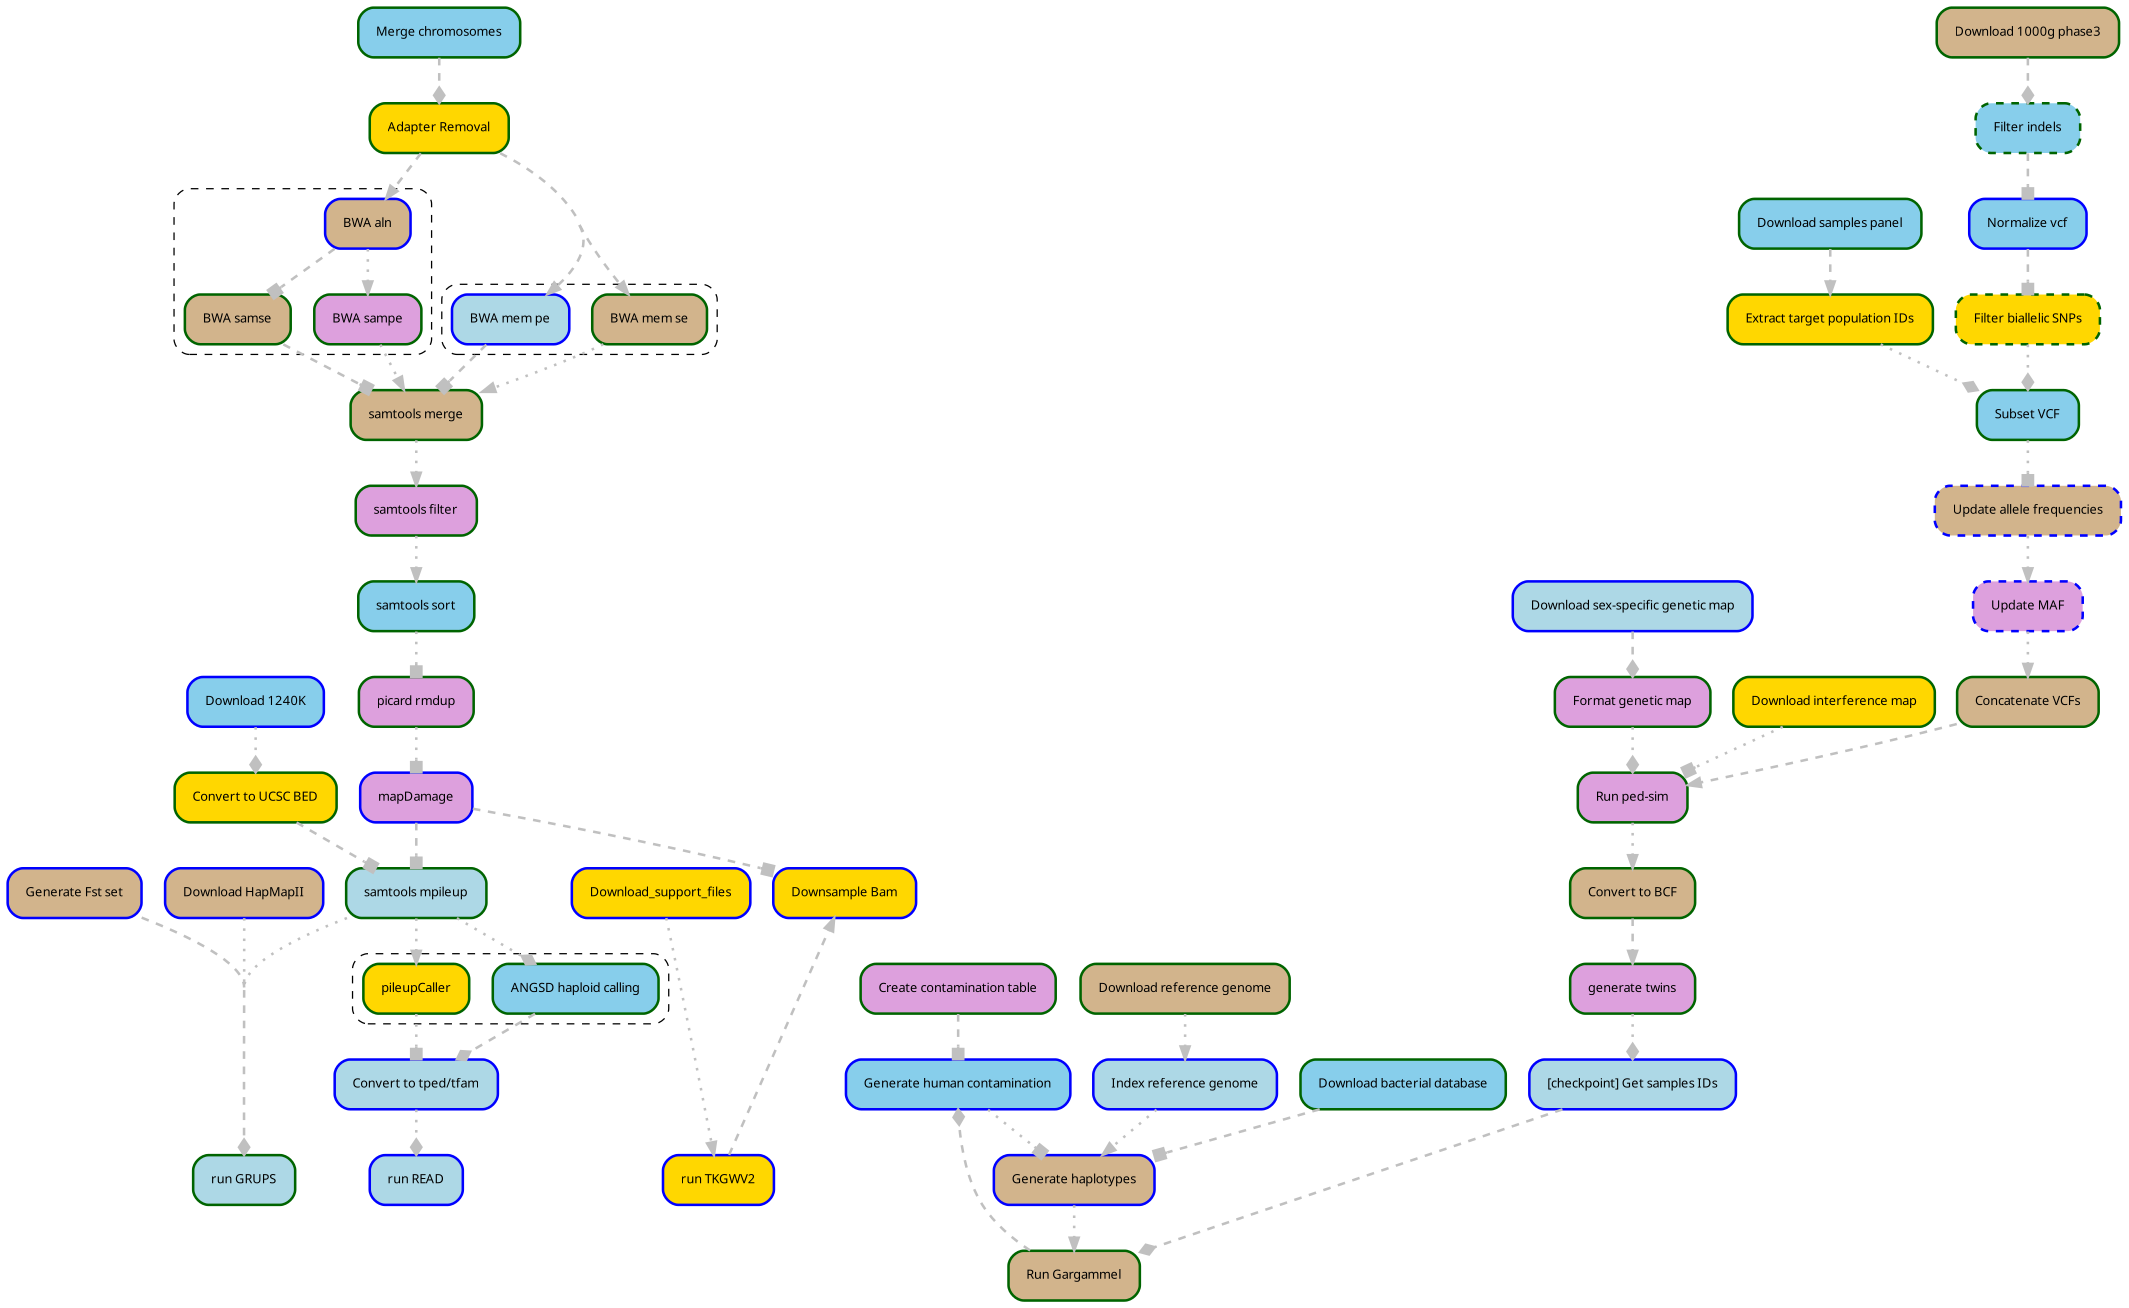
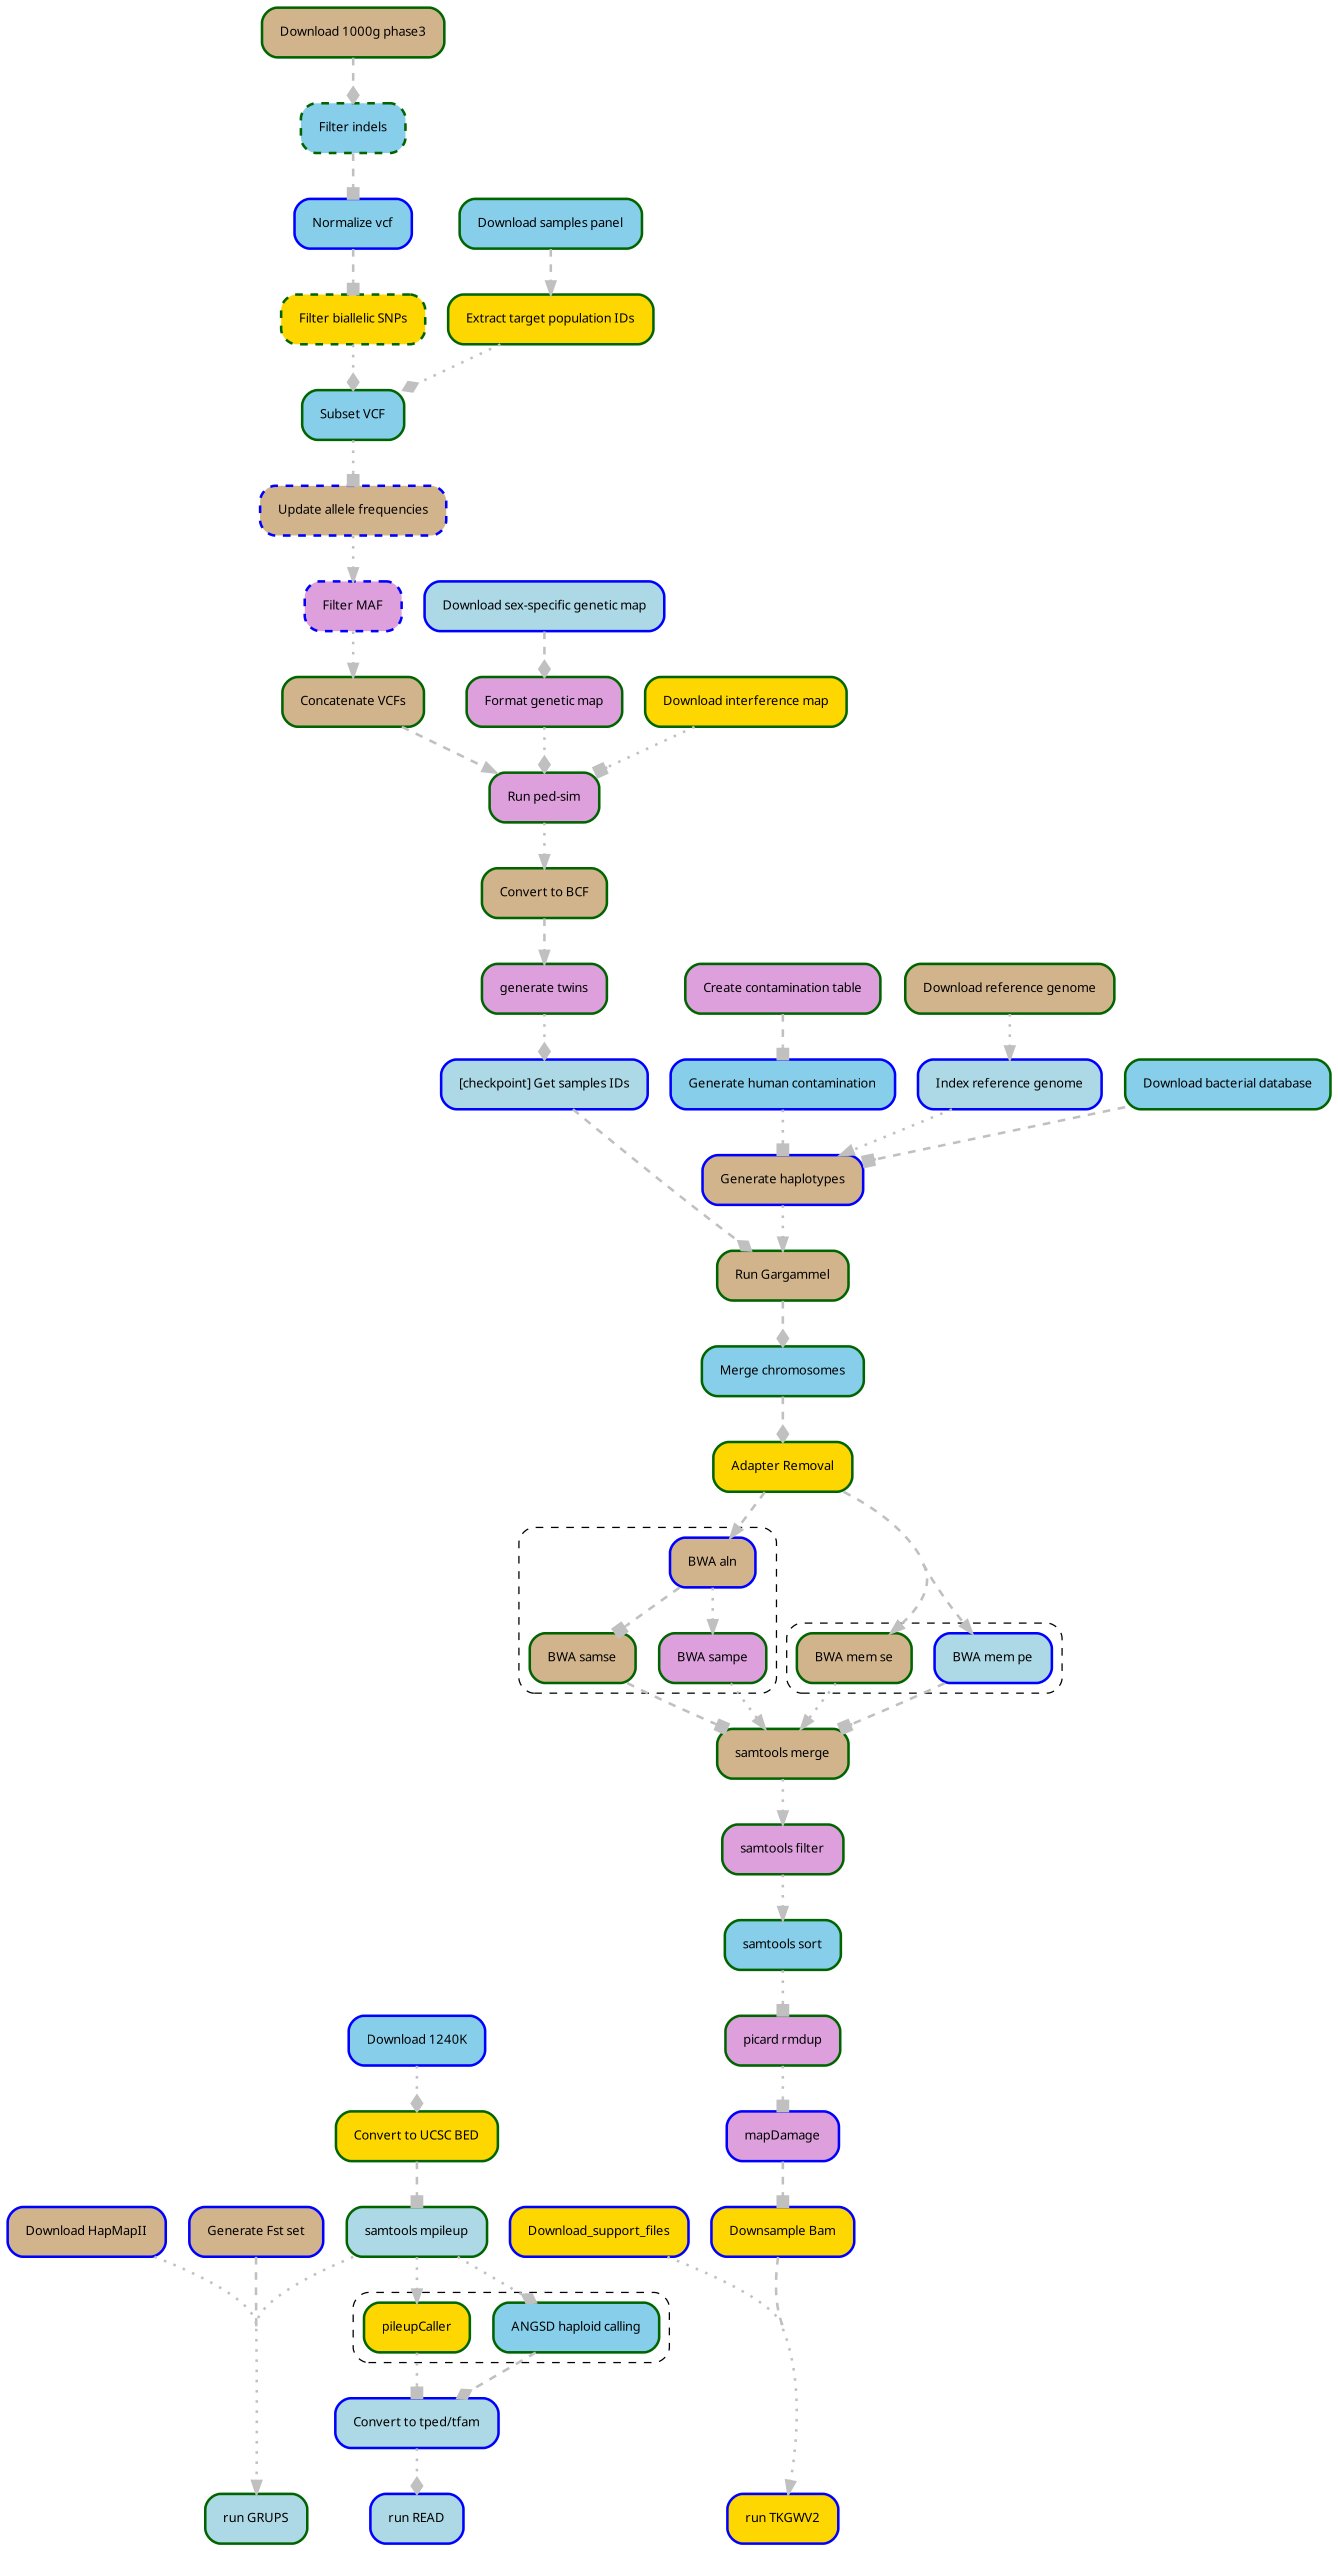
node "Update MAF": label "Update MAF" -> "Filter MAF"
edge "mapDamage" -> "samtools mpileup": removed
edge "run TKGWV2" -> "Downsample Bam": reversed
edge "Run Gargammel" -> "Generate human contamination": now "Run Gargammel" -> "Merge chromosomes"
